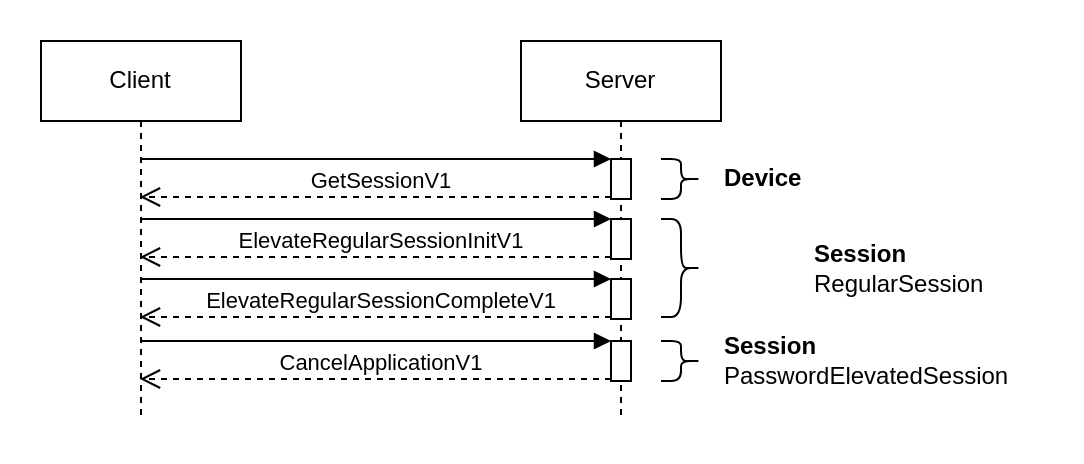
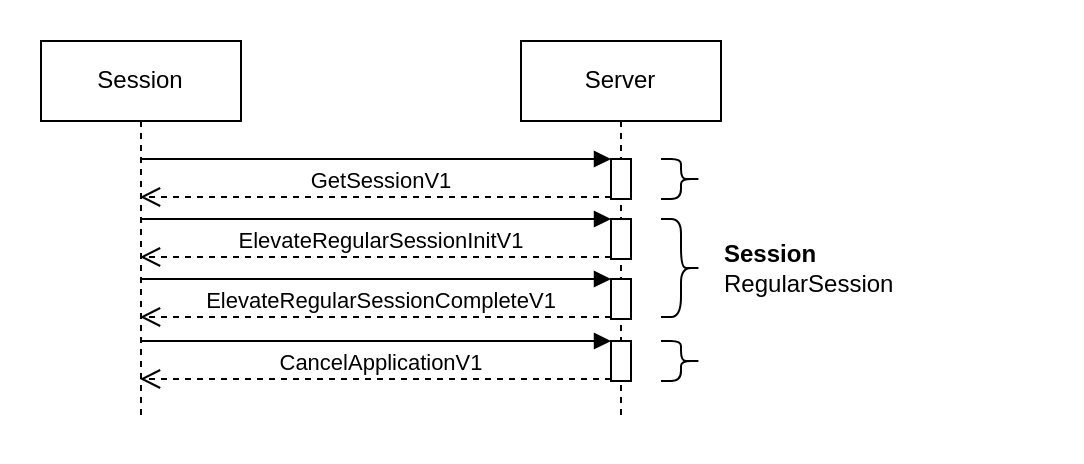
node "Client": label "Client" -> "Session"
node "Device": removed
node "Session RegularSession": moved (911, 268) -> (821, 268)
node "Session PasswordElevatedSession": removed
